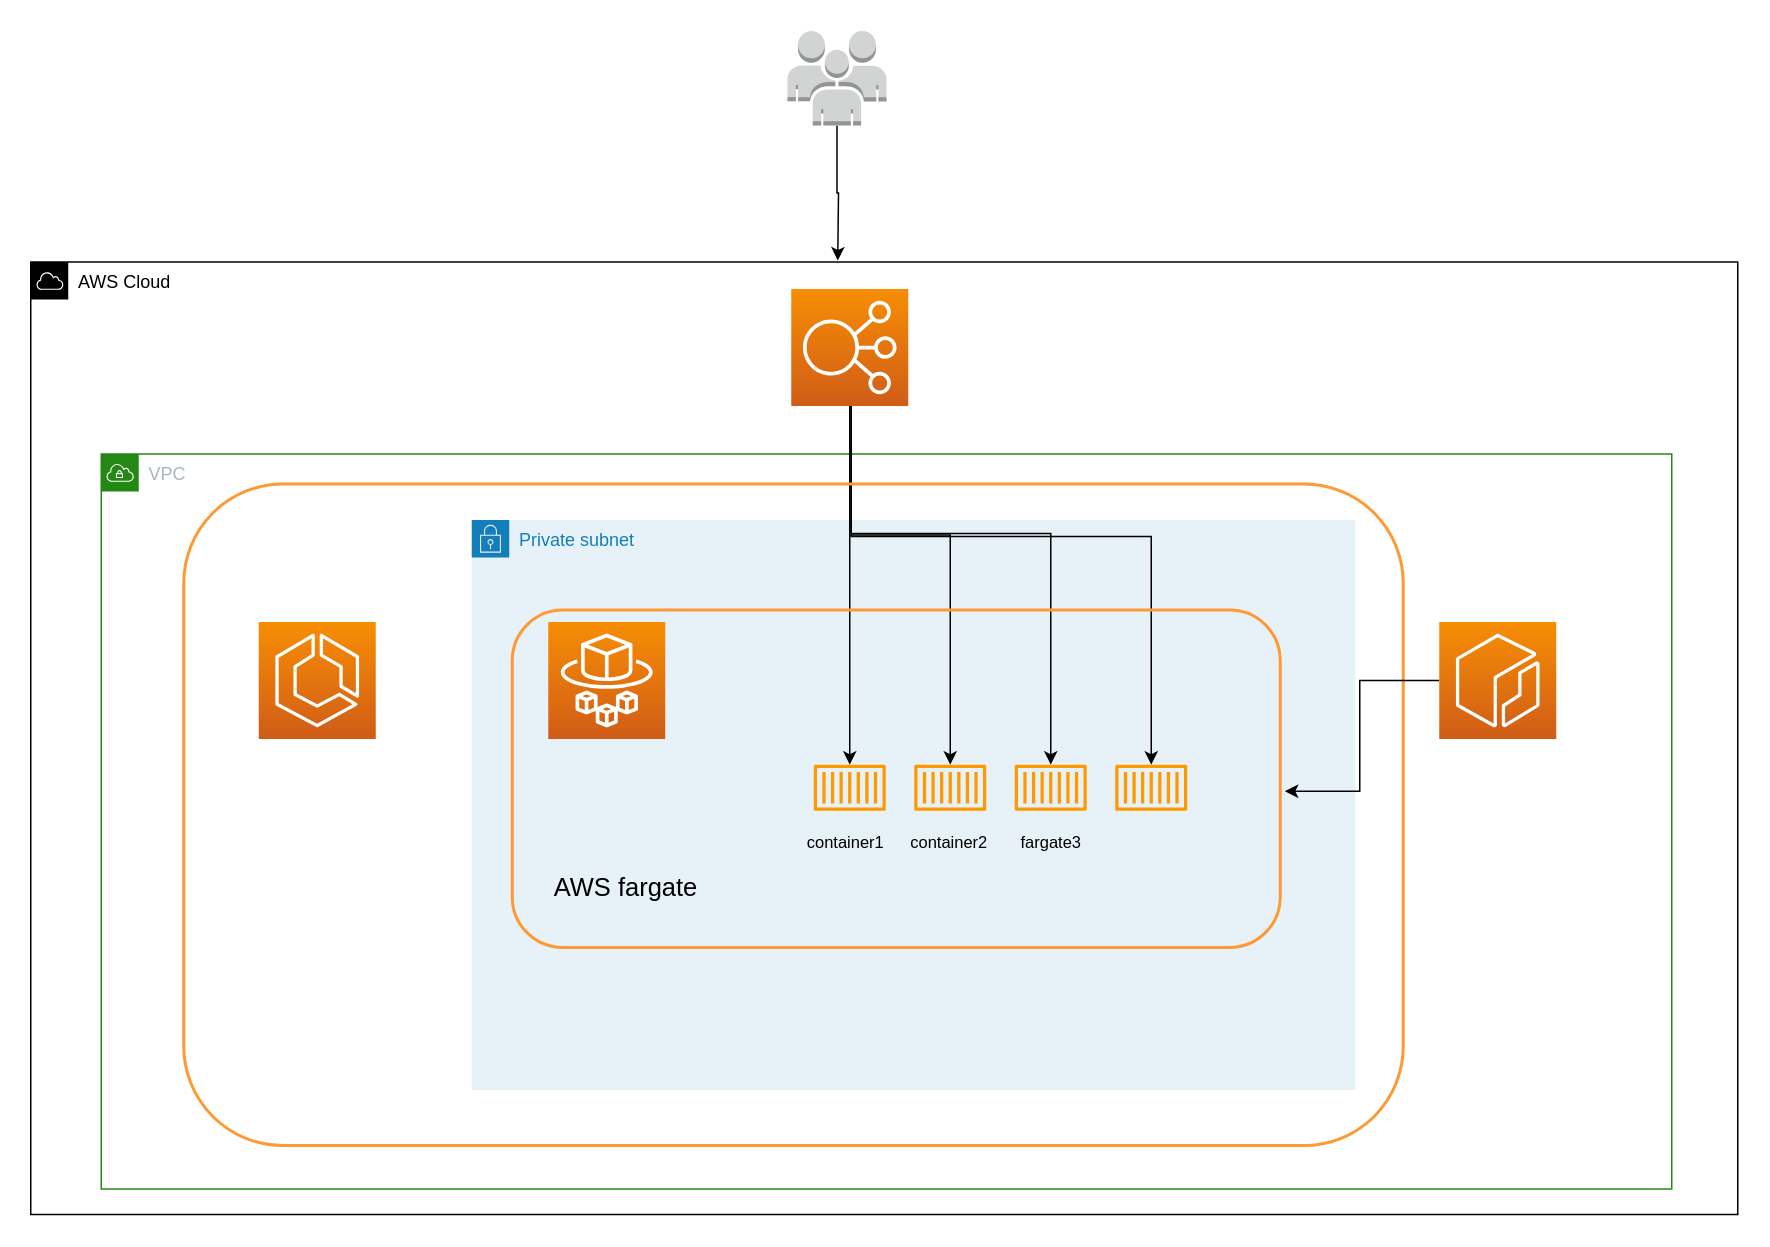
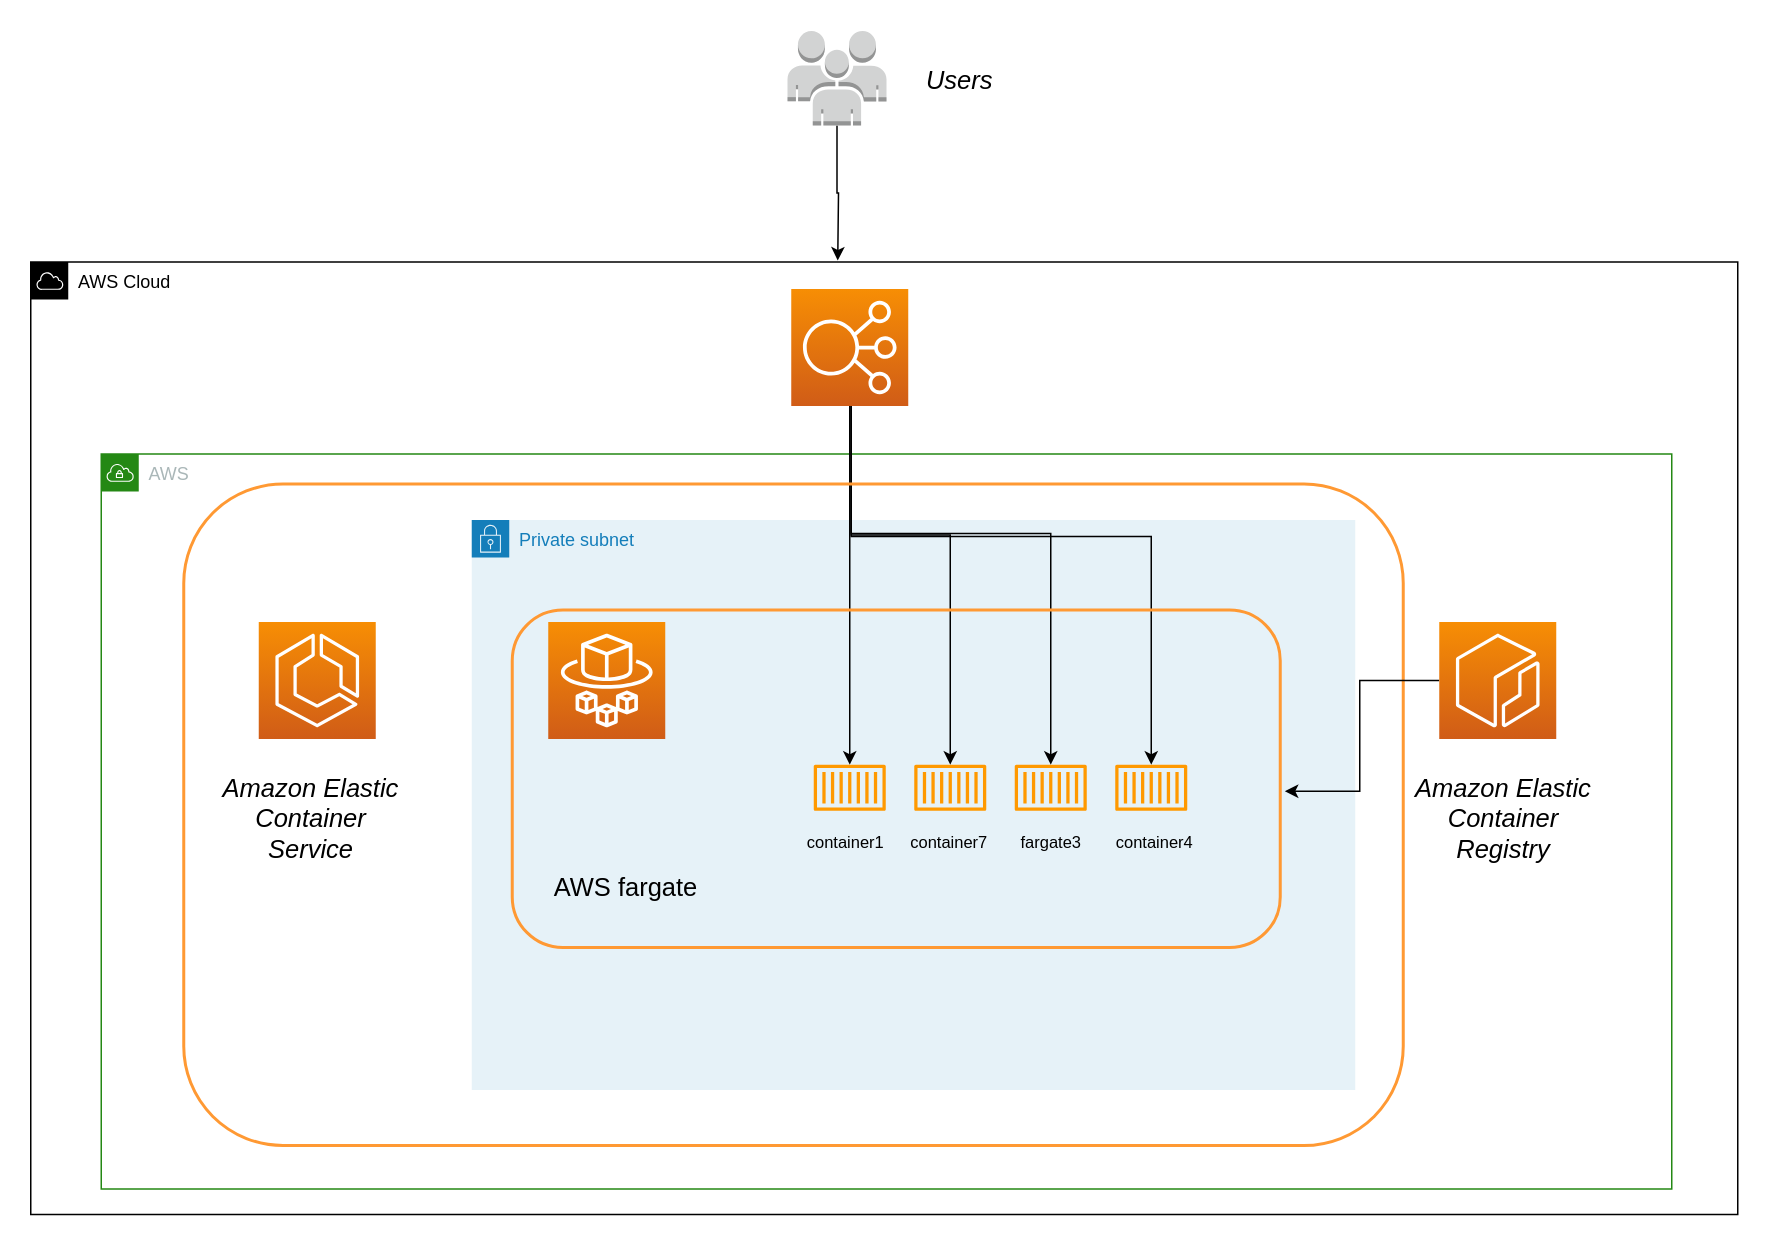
node "Users": added
node "VPC": label "VPC" -> "AWS"
node "Amazon Elastic Container Service": added
node "Amazon Elastic Container Registry": added
node "container2": label "container2" -> "container7"
node "container4": added
